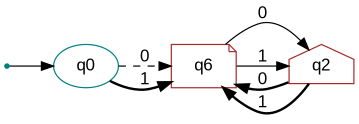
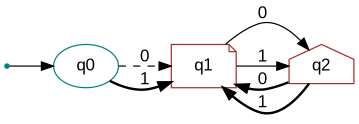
node "q6": label "q6" -> "q1"
